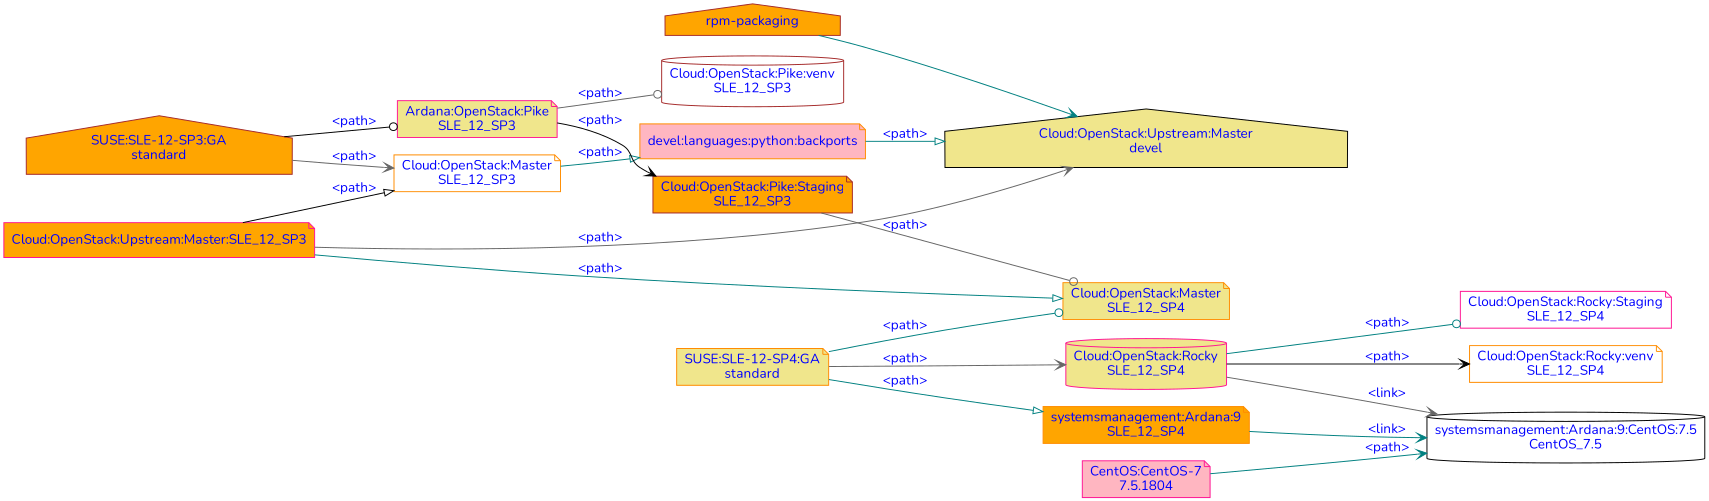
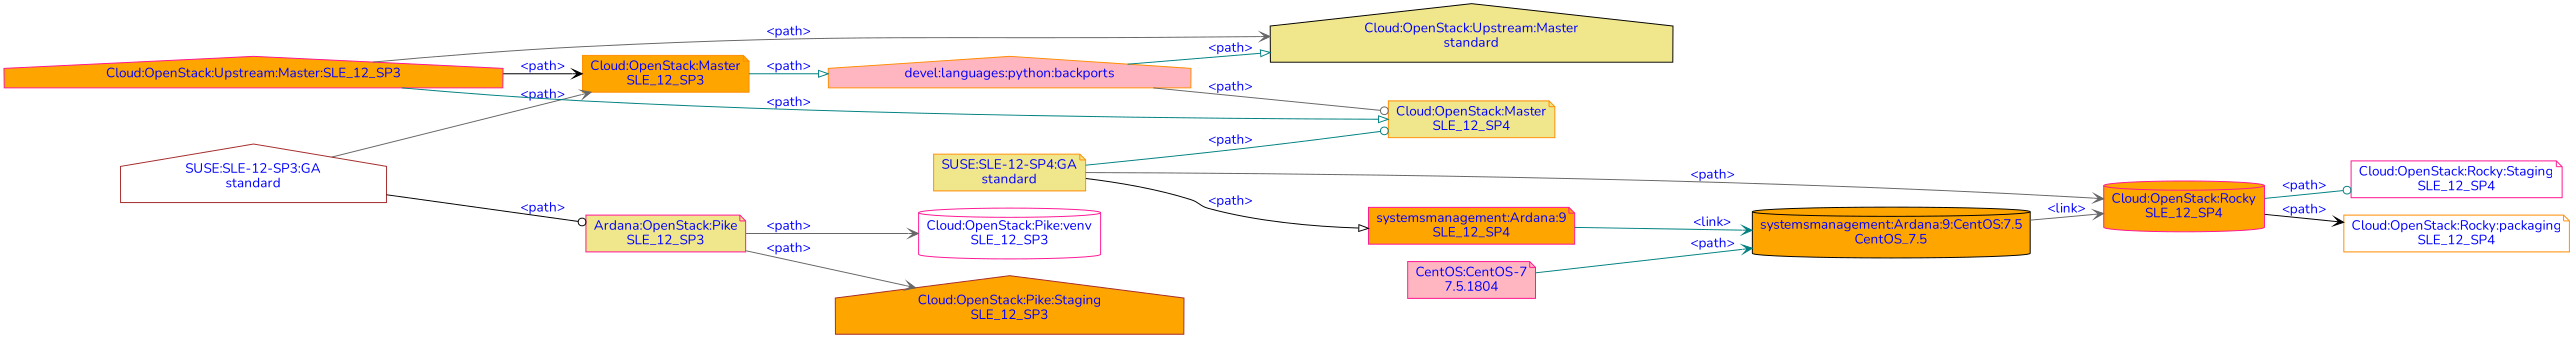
node "rpm-packaging": removed
node "Cloud:OpenStack:Pike:venv SLE_12_SP3": color brown -> deeppink
edge "Ardana:OpenStack:Pike SLE_12_SP3" -> "Cloud:OpenStack:Pike:venv SLE_12_SP3": arrowhead odot -> vee
edge "Ardana:OpenStack:Pike SLE_12_SP3" -> "Cloud:OpenStack:Pike:Staging SLE_12_SP3": color black -> gray40
node "devel:languages:python:backports": shape note -> house
node "Cloud:OpenStack:Upstream:Master devel": label "Cloud:OpenStack:Upstream:Master devel" -> "Cloud:OpenStack:Upstream:Master standard"
node "SUSE:SLE-12-SP3:GA standard": fillcolor orange -> white
node "Cloud:OpenStack:Master SLE_12_SP3": fillcolor white -> orange
node "Cloud:OpenStack:Pike:Staging SLE_12_SP3": shape note -> house
edge "Cloud:OpenStack:Upstream:Master:SLE_12_SP3" -> "Cloud:OpenStack:Master SLE_12_SP3": arrowhead onormal -> vee
node "Cloud:OpenStack:Upstream:Master:SLE_12_SP3": shape note -> house
edge "Cloud:OpenStack:Pike:Staging SLE_12_SP3" -> "Cloud:OpenStack:Master SLE_12_SP4": now "devel:languages:python:backports" -> "Cloud:OpenStack:Master SLE_12_SP4"
node "Cloud:OpenStack:Rocky SLE_12_SP4": fillcolor khaki -> orange
node "Cloud:OpenStack:Rocky:venv SLE_12_SP4": label "Cloud:OpenStack:Rocky:venv SLE_12_SP4" -> "Cloud:OpenStack:Rocky:packaging SLE_12_SP4"
edge "Cloud:OpenStack:Rocky SLE_12_SP4" -> "systemsmanagement:Ardana:9:CentOS:7.5 CentOS_7.5": reversed
edge "SUSE:SLE-12-SP4:GA standard" -> "systemsmanagement:Ardana:9 SLE_12_SP4": color teal -> black
node "systemsmanagement:Ardana:9 SLE_12_SP4": color darkorange -> deeppink
node "systemsmanagement:Ardana:9:CentOS:7.5 CentOS_7.5": fillcolor white -> orange
